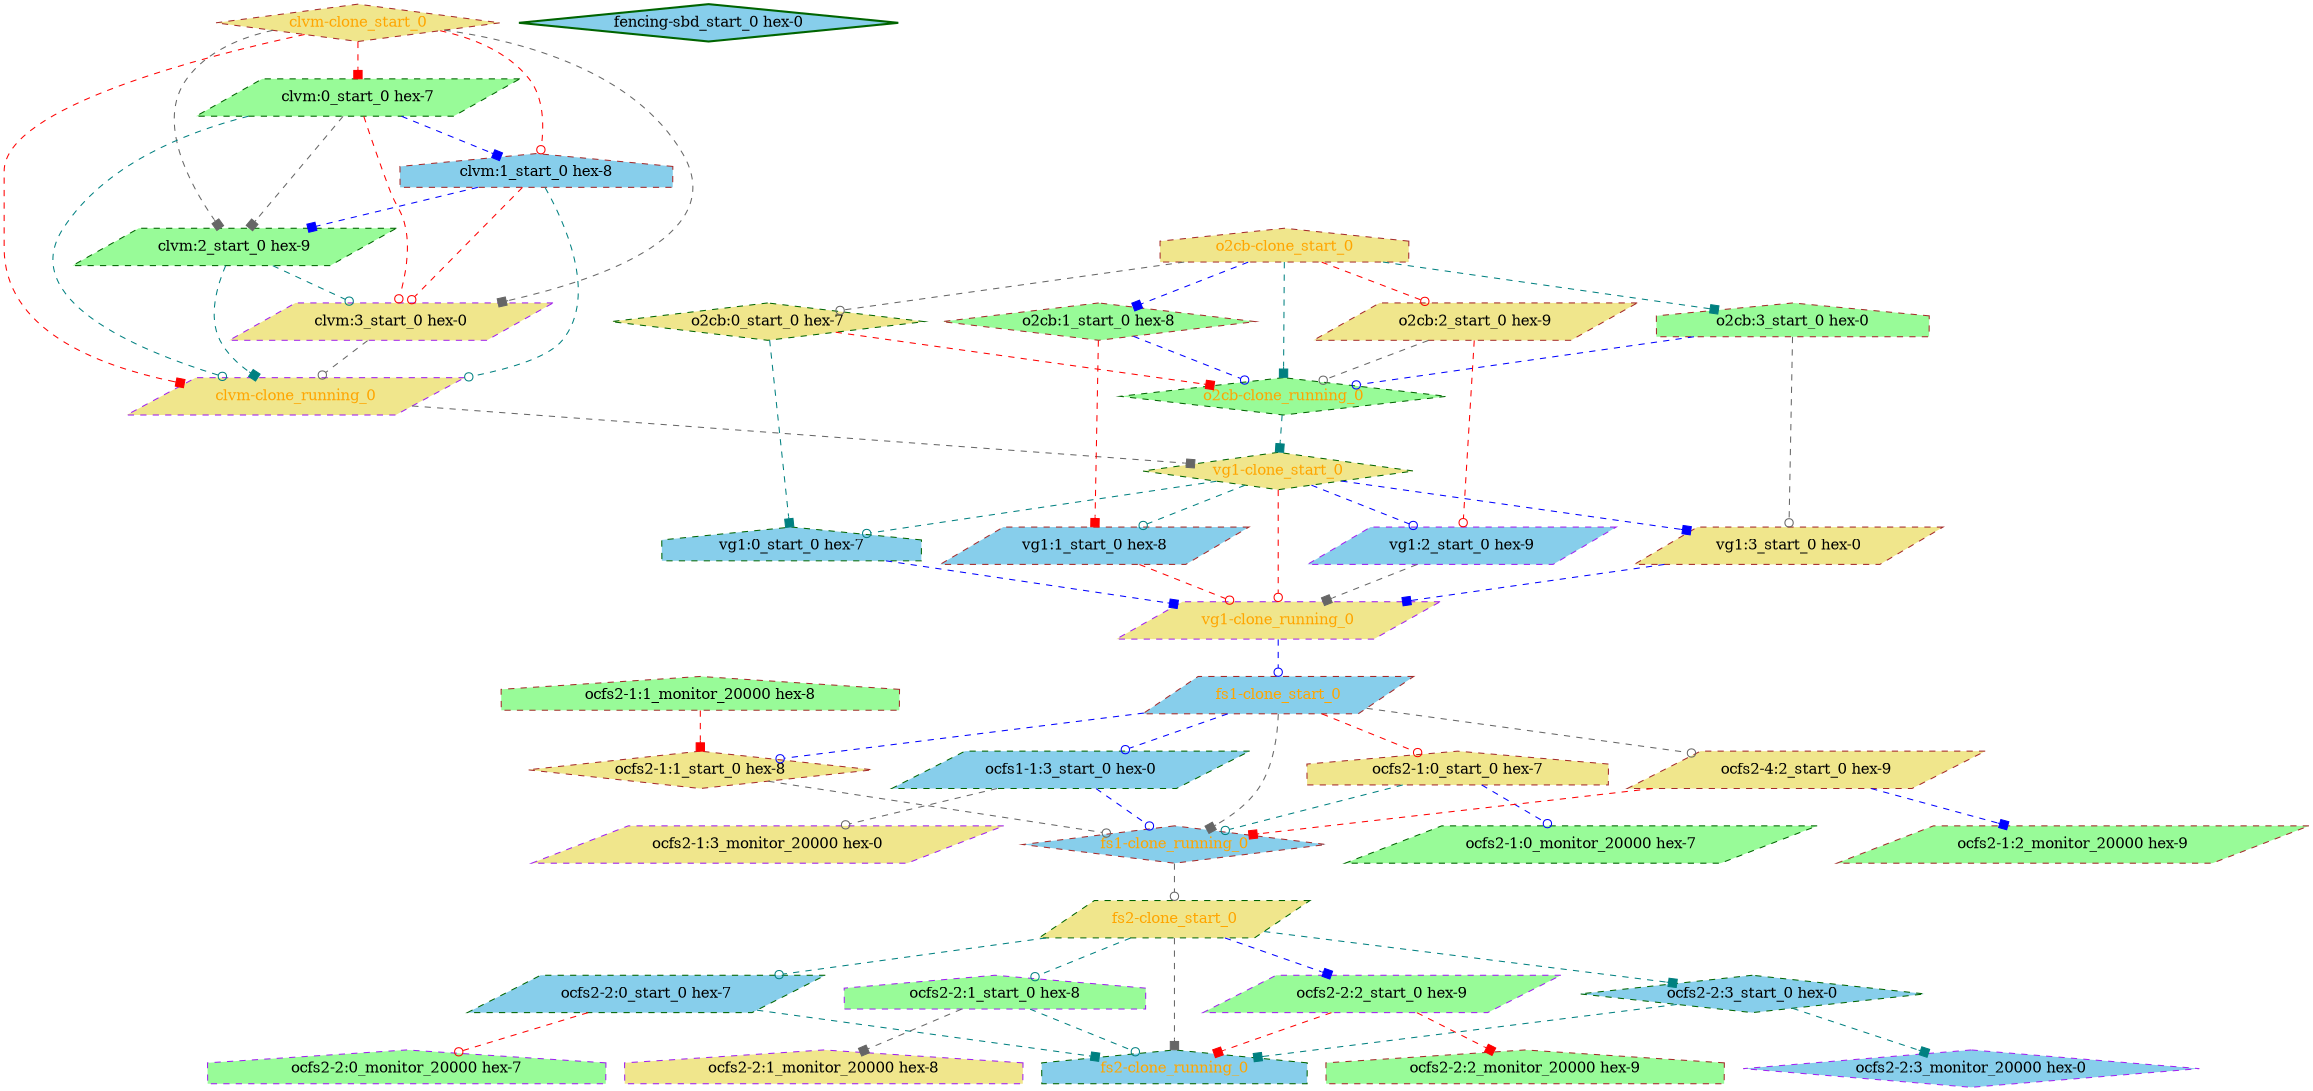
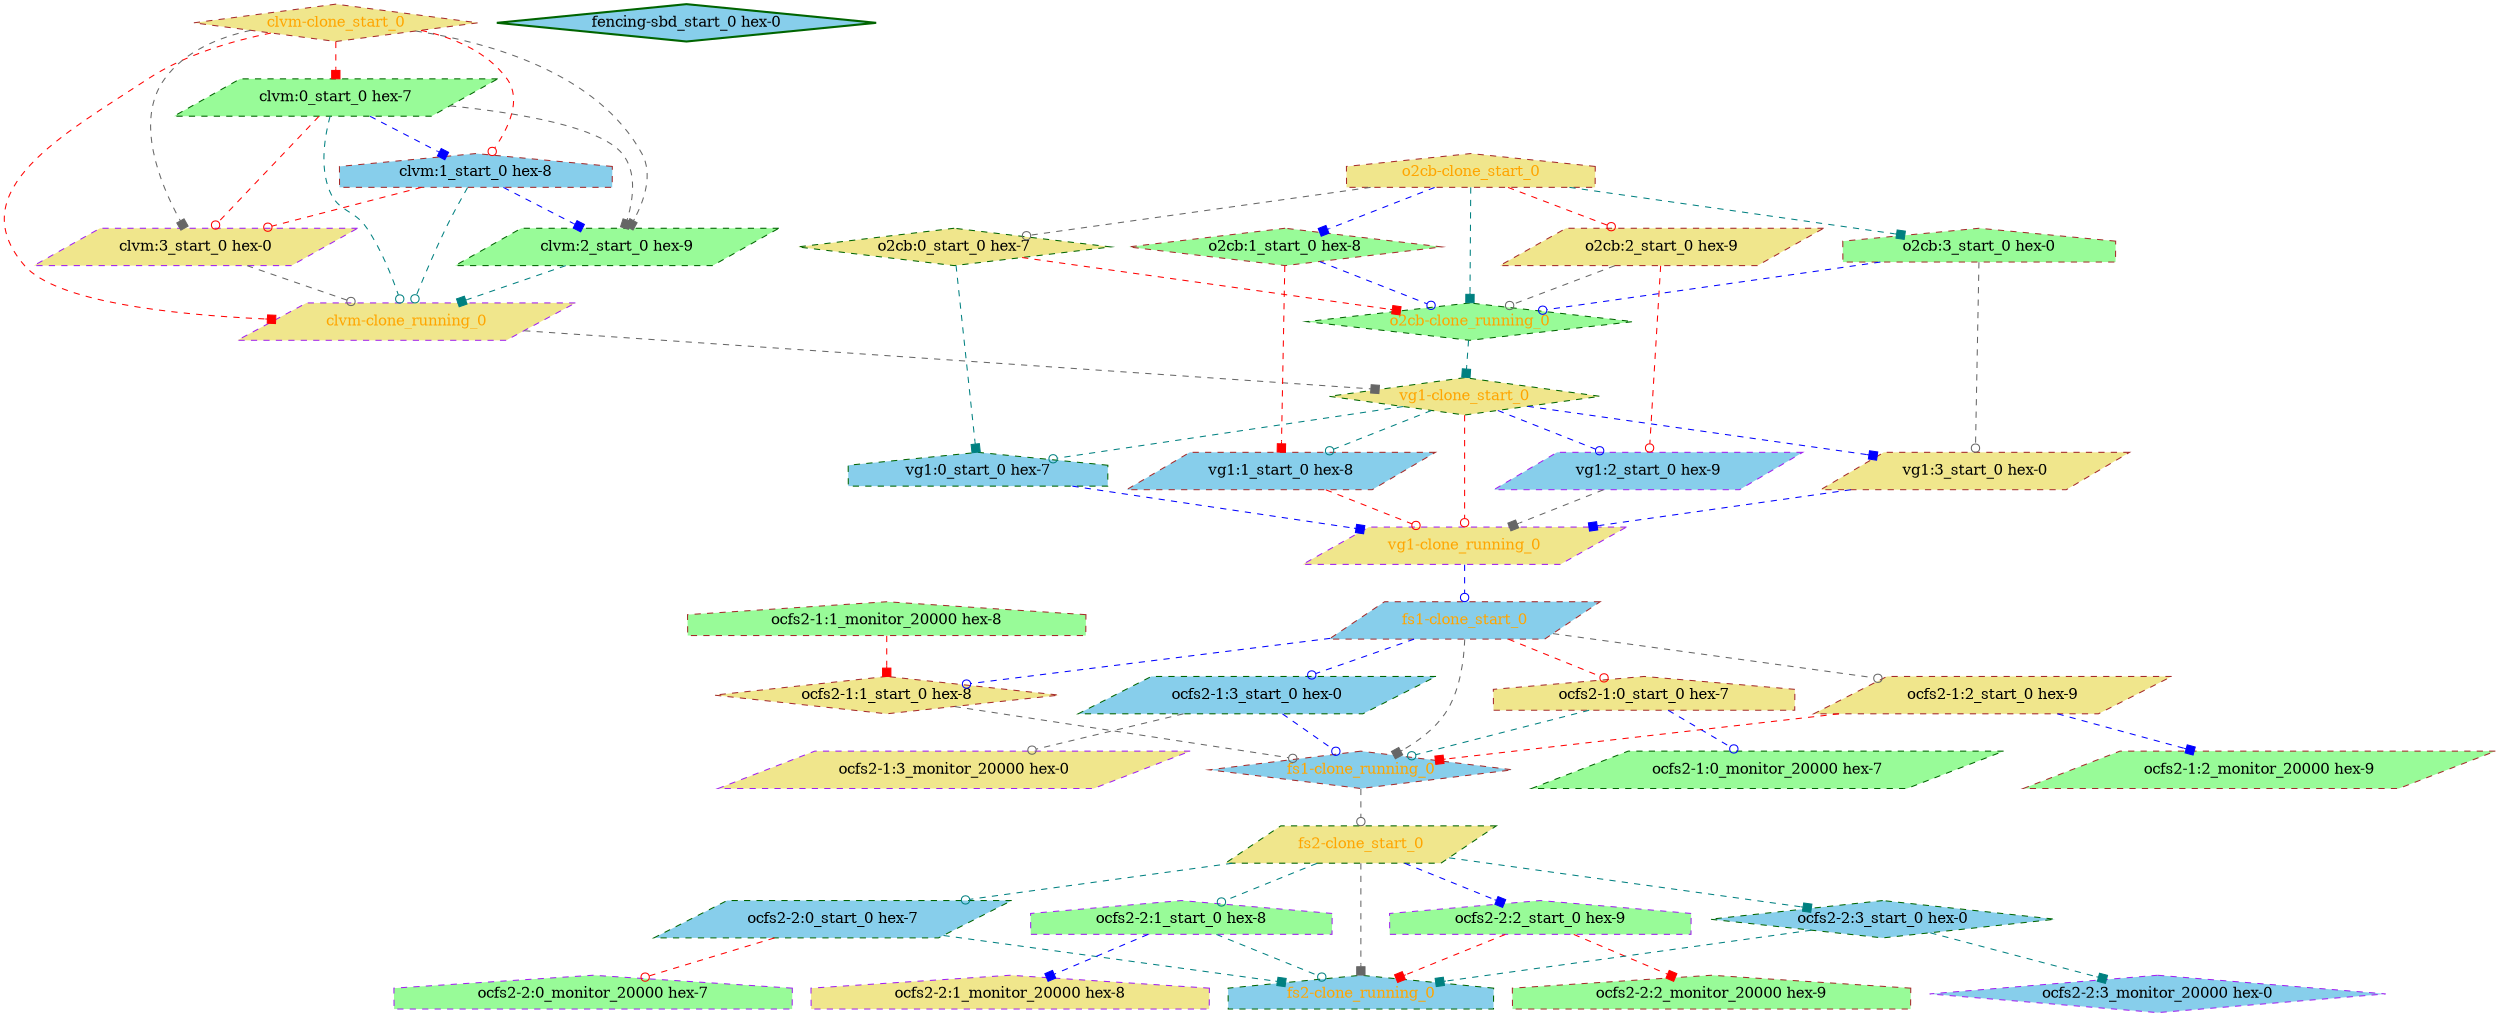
edge "clvm:2_start_0 hex-9" -> "clvm:3_start_0 hex-0": removed
node "ocfs1-1:3_start_0 hex-0": label "ocfs1-1:3_start_0 hex-0" -> "ocfs2-1:3_start_0 hex-0"
node "ocfs2-4:2_start_0 hex-9": label "ocfs2-4:2_start_0 hex-9" -> "ocfs2-1:2_start_0 hex-9"
node "ocfs2-2:2_start_0 hex-9": shape parallelogram -> house
edge "ocfs2-2:1_start_0 hex-8" -> "ocfs2-2:1_monitor_20000 hex-8": color gray40 -> blue
